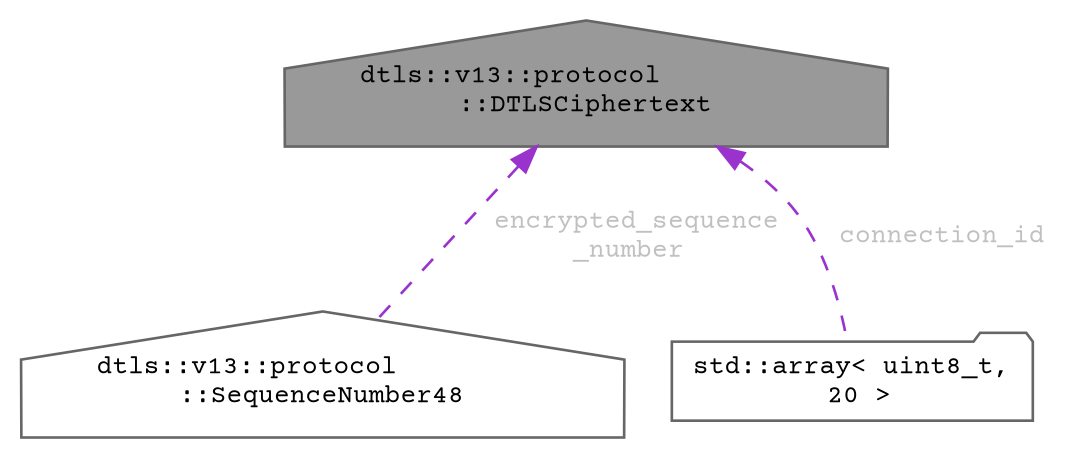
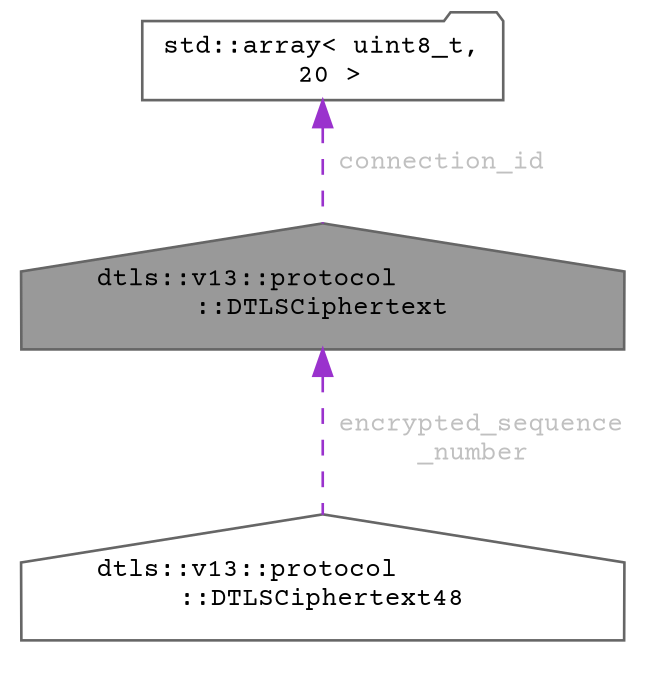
edge "std::array< uint8_t, 20 >" -> "dtls::v13::protocol ::DTLSCiphertext": reversed
node "dtls::v13::protocol ::SequenceNumber48": label "dtls::v13::protocol ::SequenceNumber48" -> "dtls::v13::protocol ::DTLSCiphertext48"
